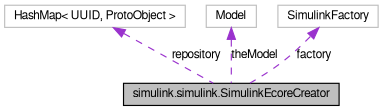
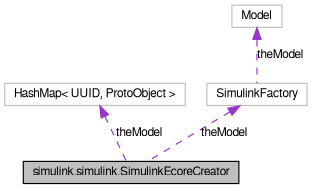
edge "simulink.simulink.SimulinkEcoreCreator" -> "HashMap< UUID, ProtoObject >": label "repository" -> "theModel"
edge "simulink.simulink.SimulinkEcoreCreator" -> "SimulinkFactory": label "factory" -> "theModel"
edge "simulink.simulink.SimulinkEcoreCreator" -> "Model": now "SimulinkFactory" -> "Model"
